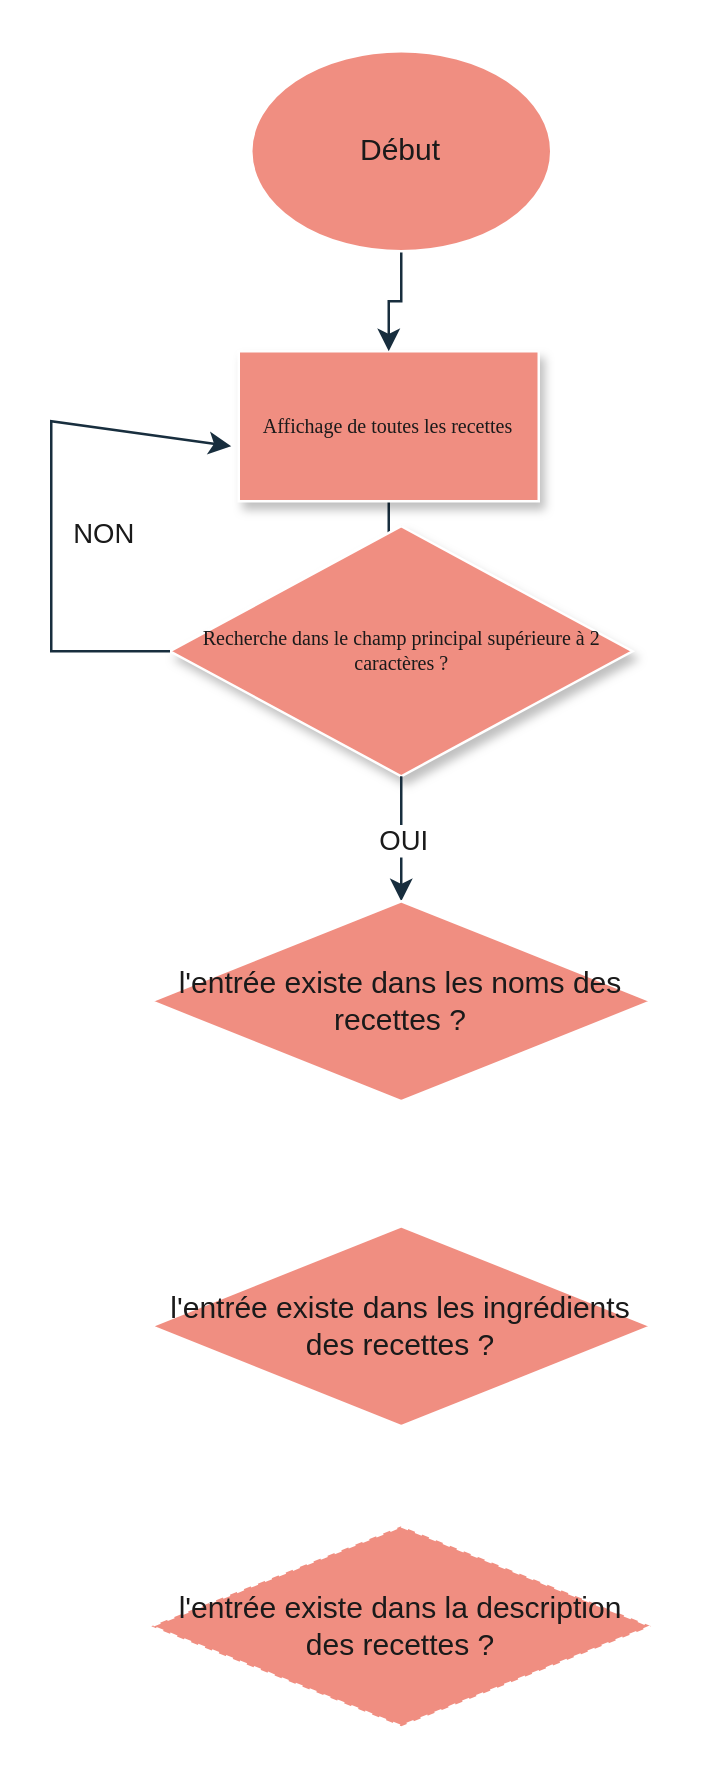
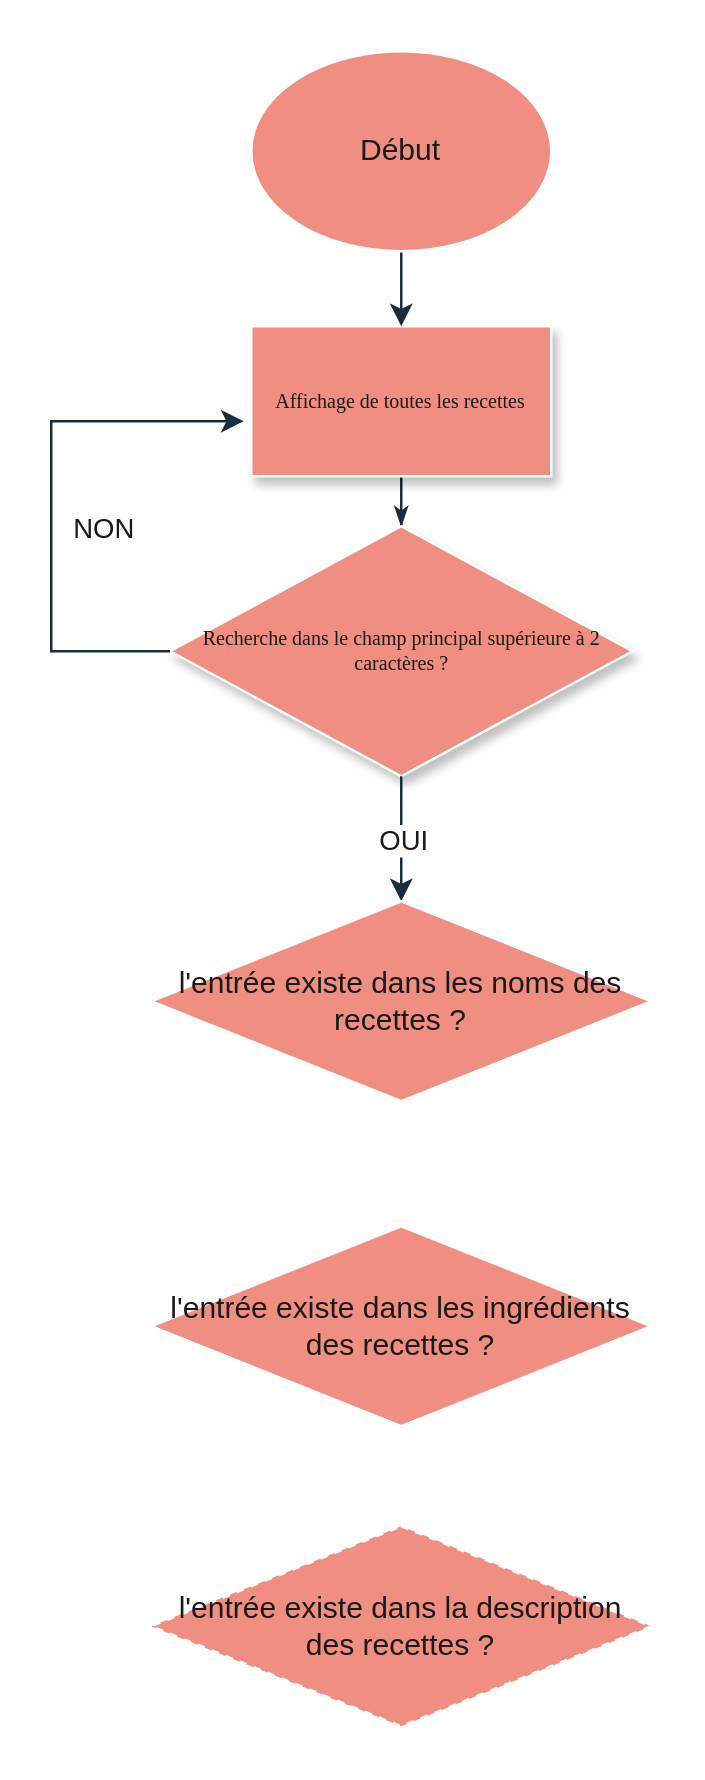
node "Affichage de toutes les recettes": moved (389, 426) -> (401, 401)
